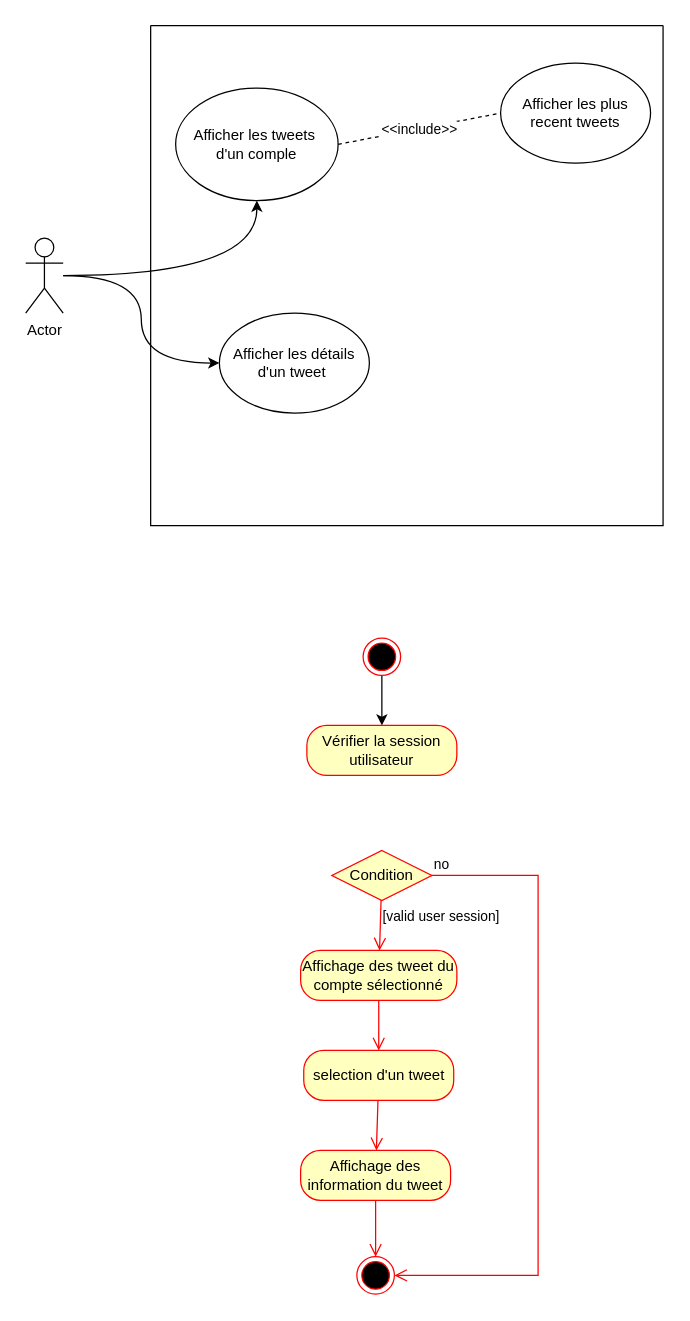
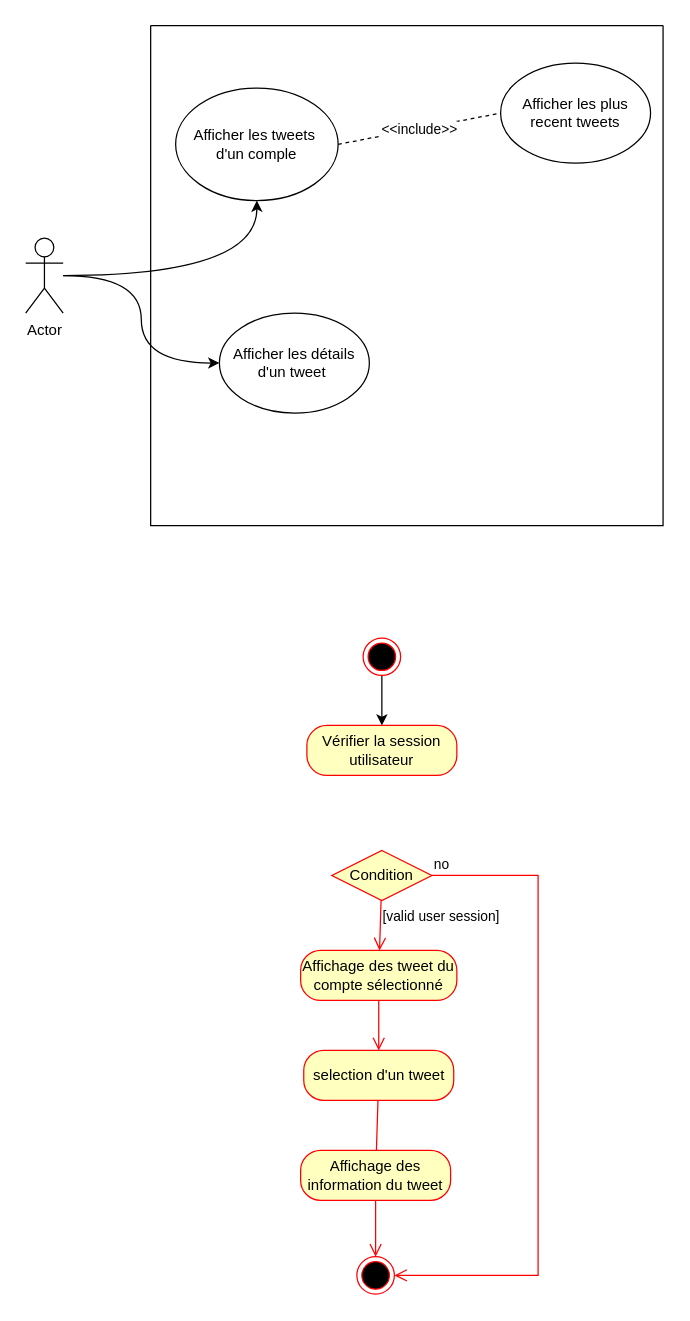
edge "selection d'un tweet" -> "Affichage des information du tweet": arrowhead open -> none
